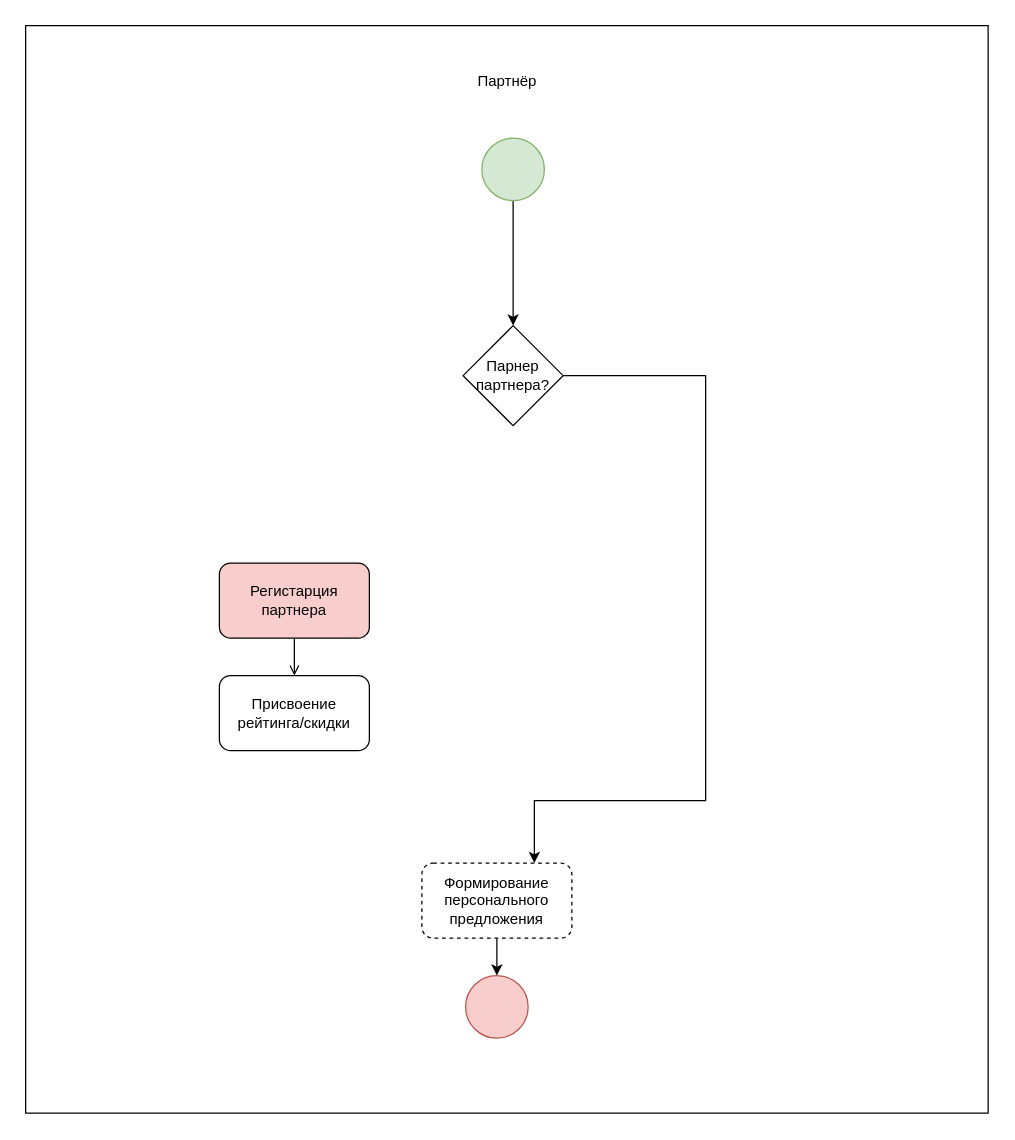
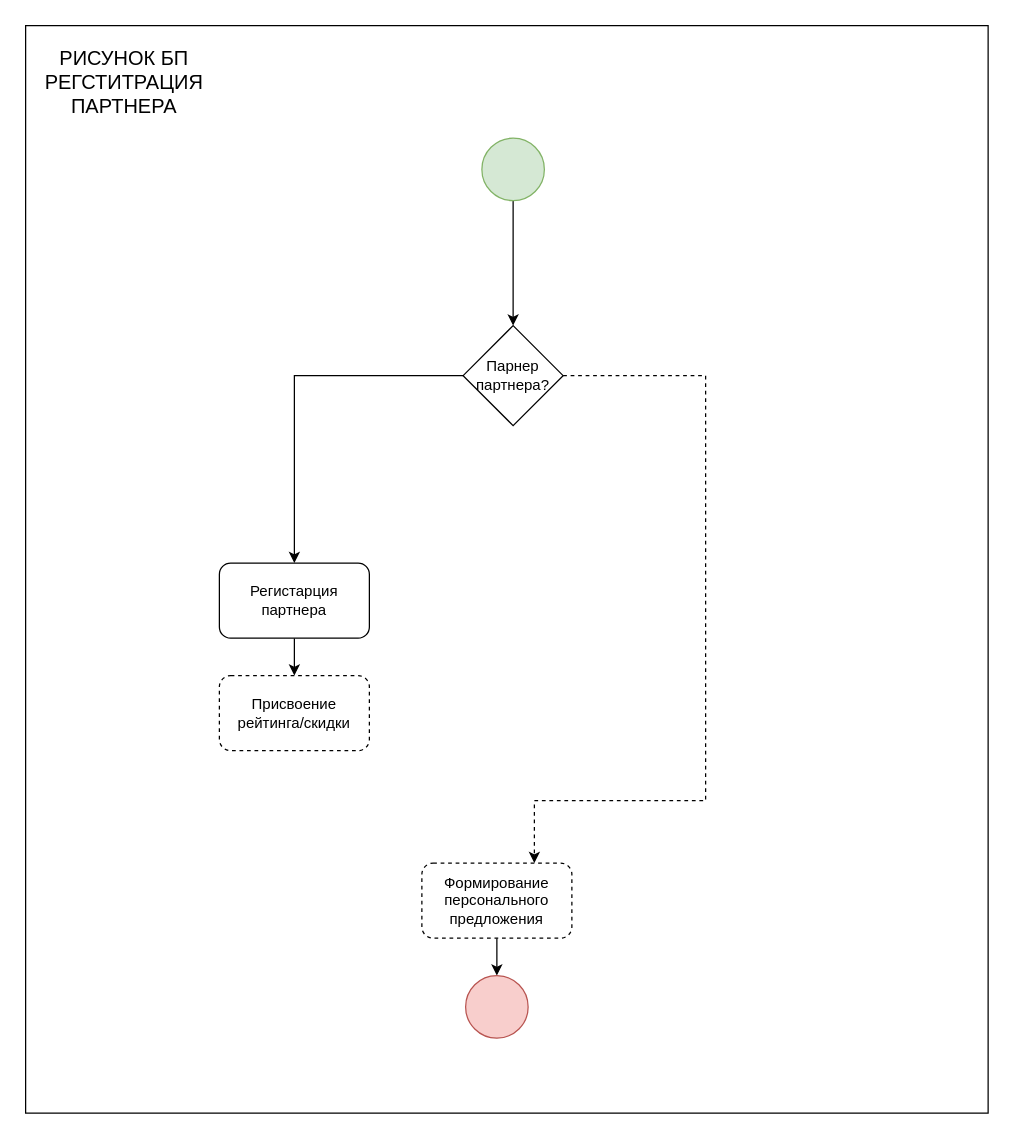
node "РИСУНОК БП РЕГСТИТРАЦИЯ ПАРТНЕРА": added
node "Партнёр": removed
edge "Парнер партнера?" -> "Регистарция партнера": added
node "Регистарция партнера": fillcolor #f8cecc -> #ffffff
edge "Парнер партнера?" -> "Формирование персонального предложения": style solid -> dashed
edge "Регистарция партнера" -> "Присвоение рейтинга/скидки": arrowhead open -> classic
node "Присвоение рейтинга/скидки": style solid -> dashed
